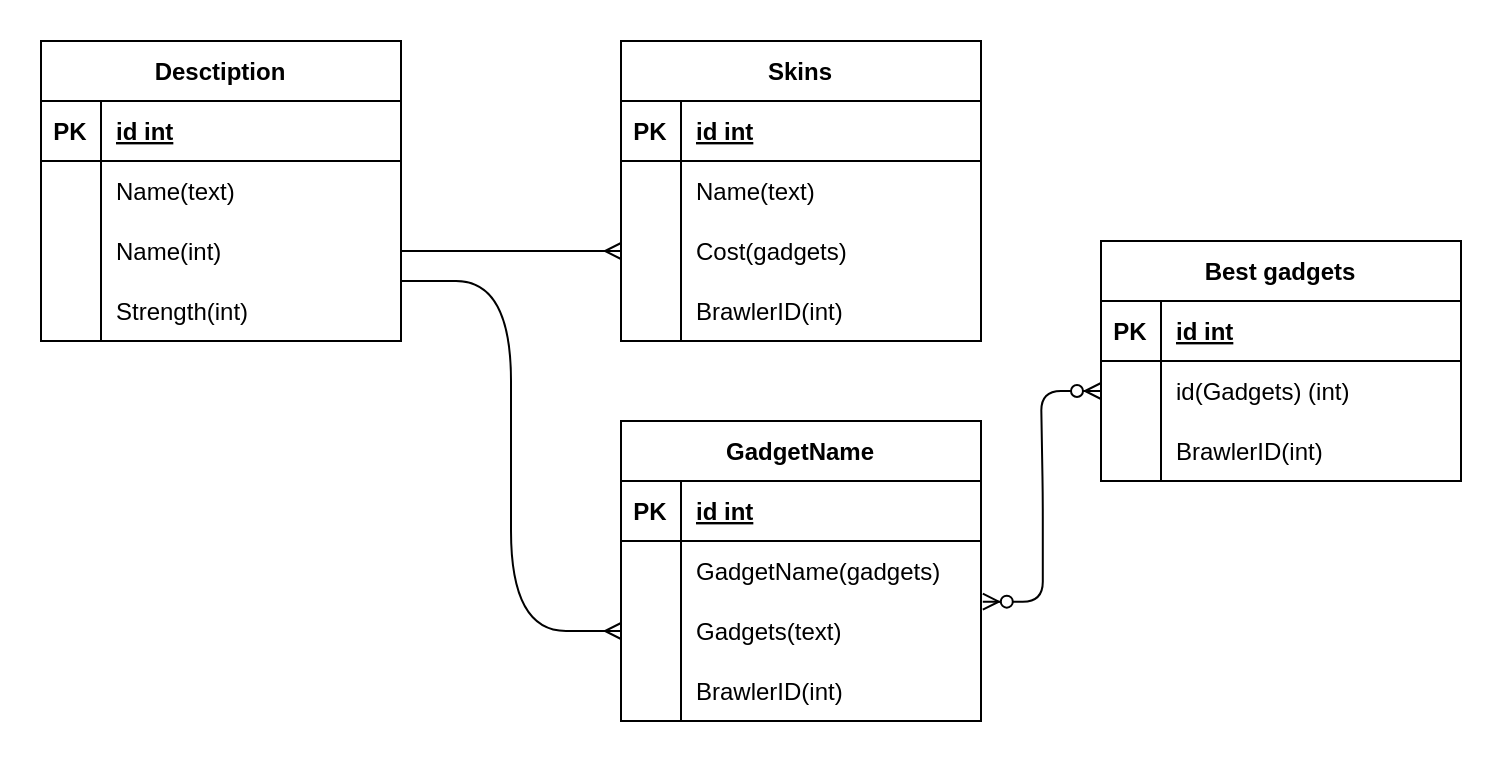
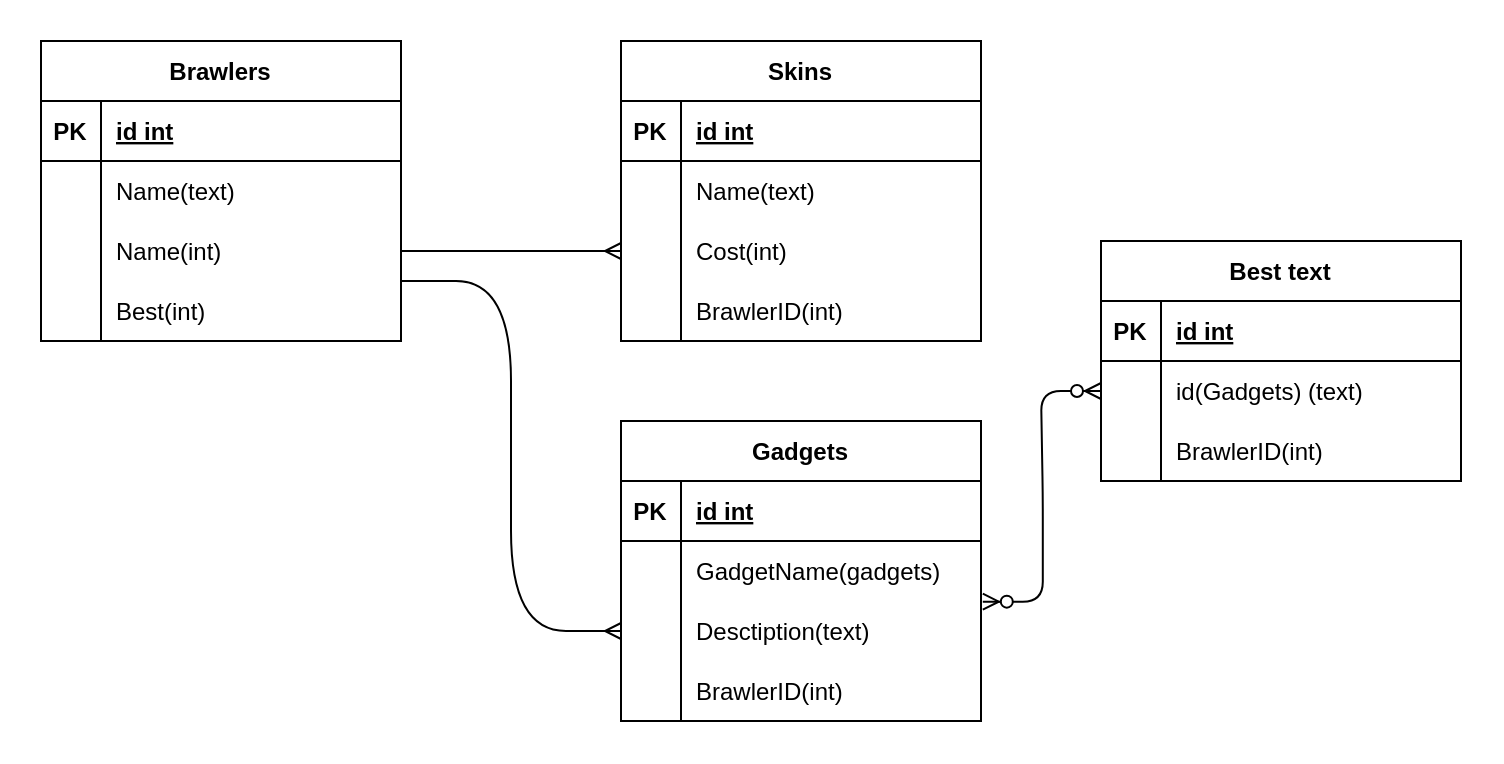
node "Desctiption": label "Desctiption" -> "Brawlers"
node "Cost(gadgets)": label "Cost(gadgets)" -> "Cost(int)"
node "Best gadgets": label "Best gadgets" -> "Best text"
node "Strength(int)": label "Strength(int)" -> "Best(int)"
node "id(Gadgets) (int)": label "id(Gadgets) (int)" -> "id(Gadgets) (text)"
node "GadgetName": label "GadgetName" -> "Gadgets"
node "Gadgets(text)": label "Gadgets(text)" -> "Desctiption(text)"
